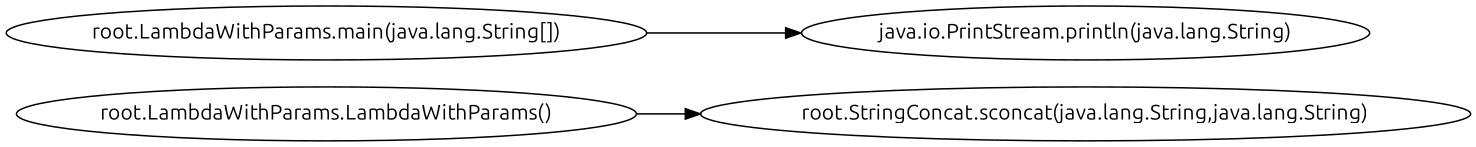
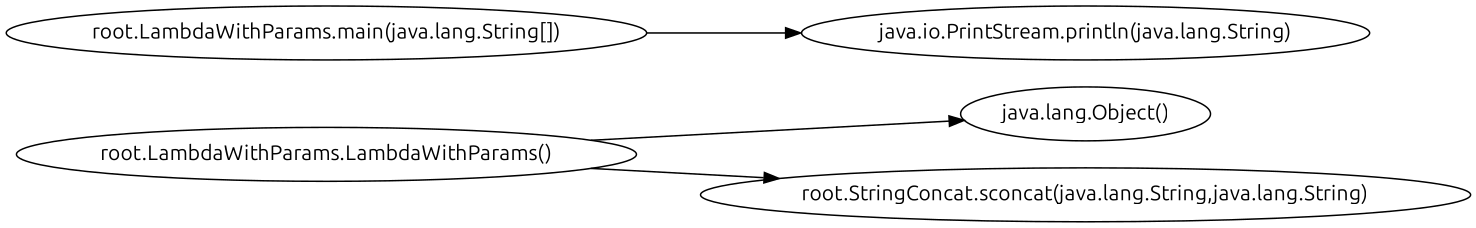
node "java.lang.Object()": added
